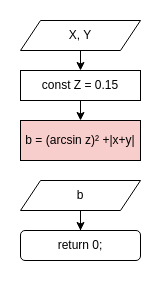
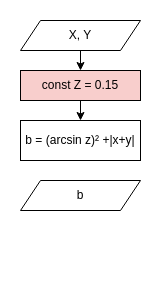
node "const Z = 0.15": fillcolor #ffffff -> #f8cecc
node "b = (arcsin z)² +|x+y|": fillcolor #f8cecc -> #ffffff
edge "b" -> "return 0;": removed
node "return 0;": removed
